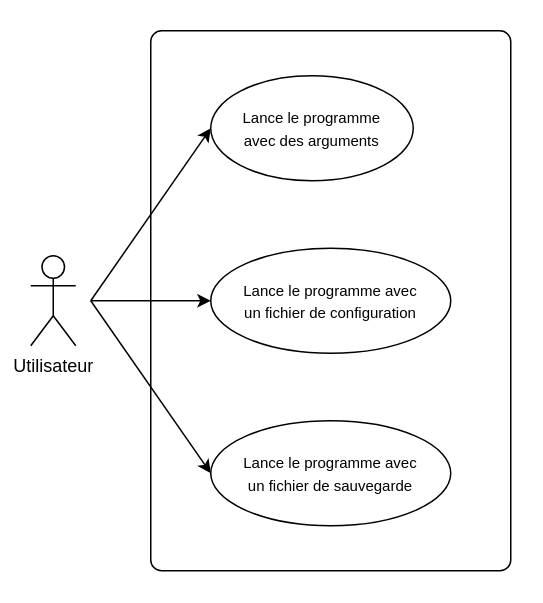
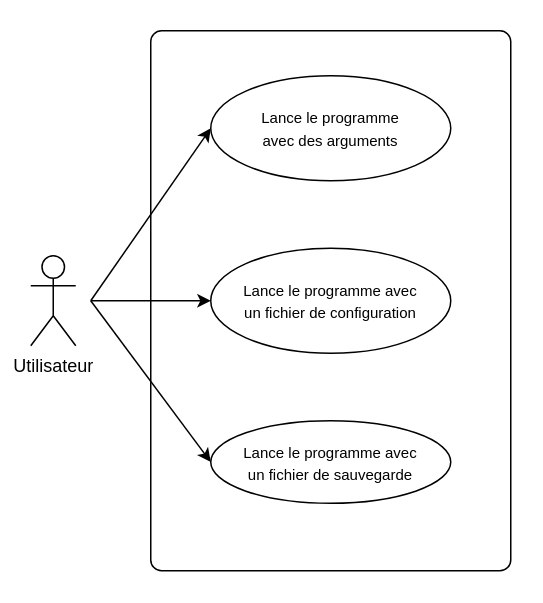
node "Lance le programme avec des arguments": size 203x105 -> 240x105
node "Lance le programme avec un fichier de sauvegarde": size 240x105 -> 240x83
